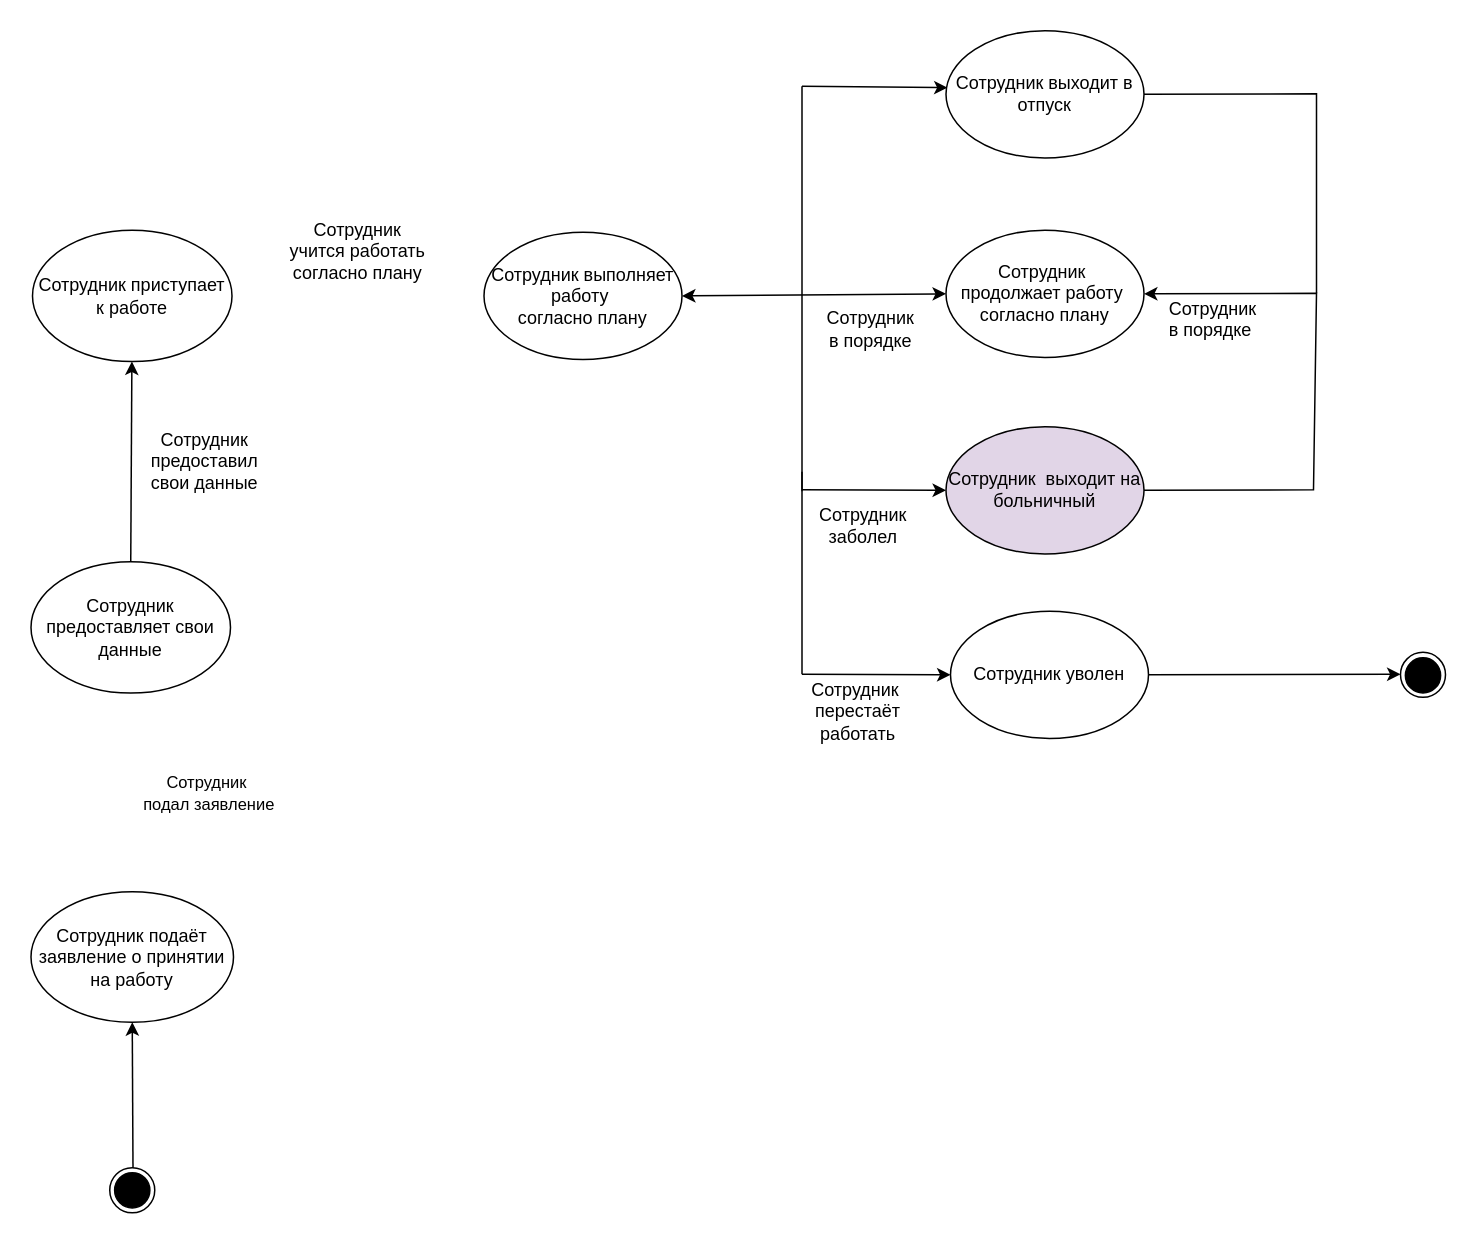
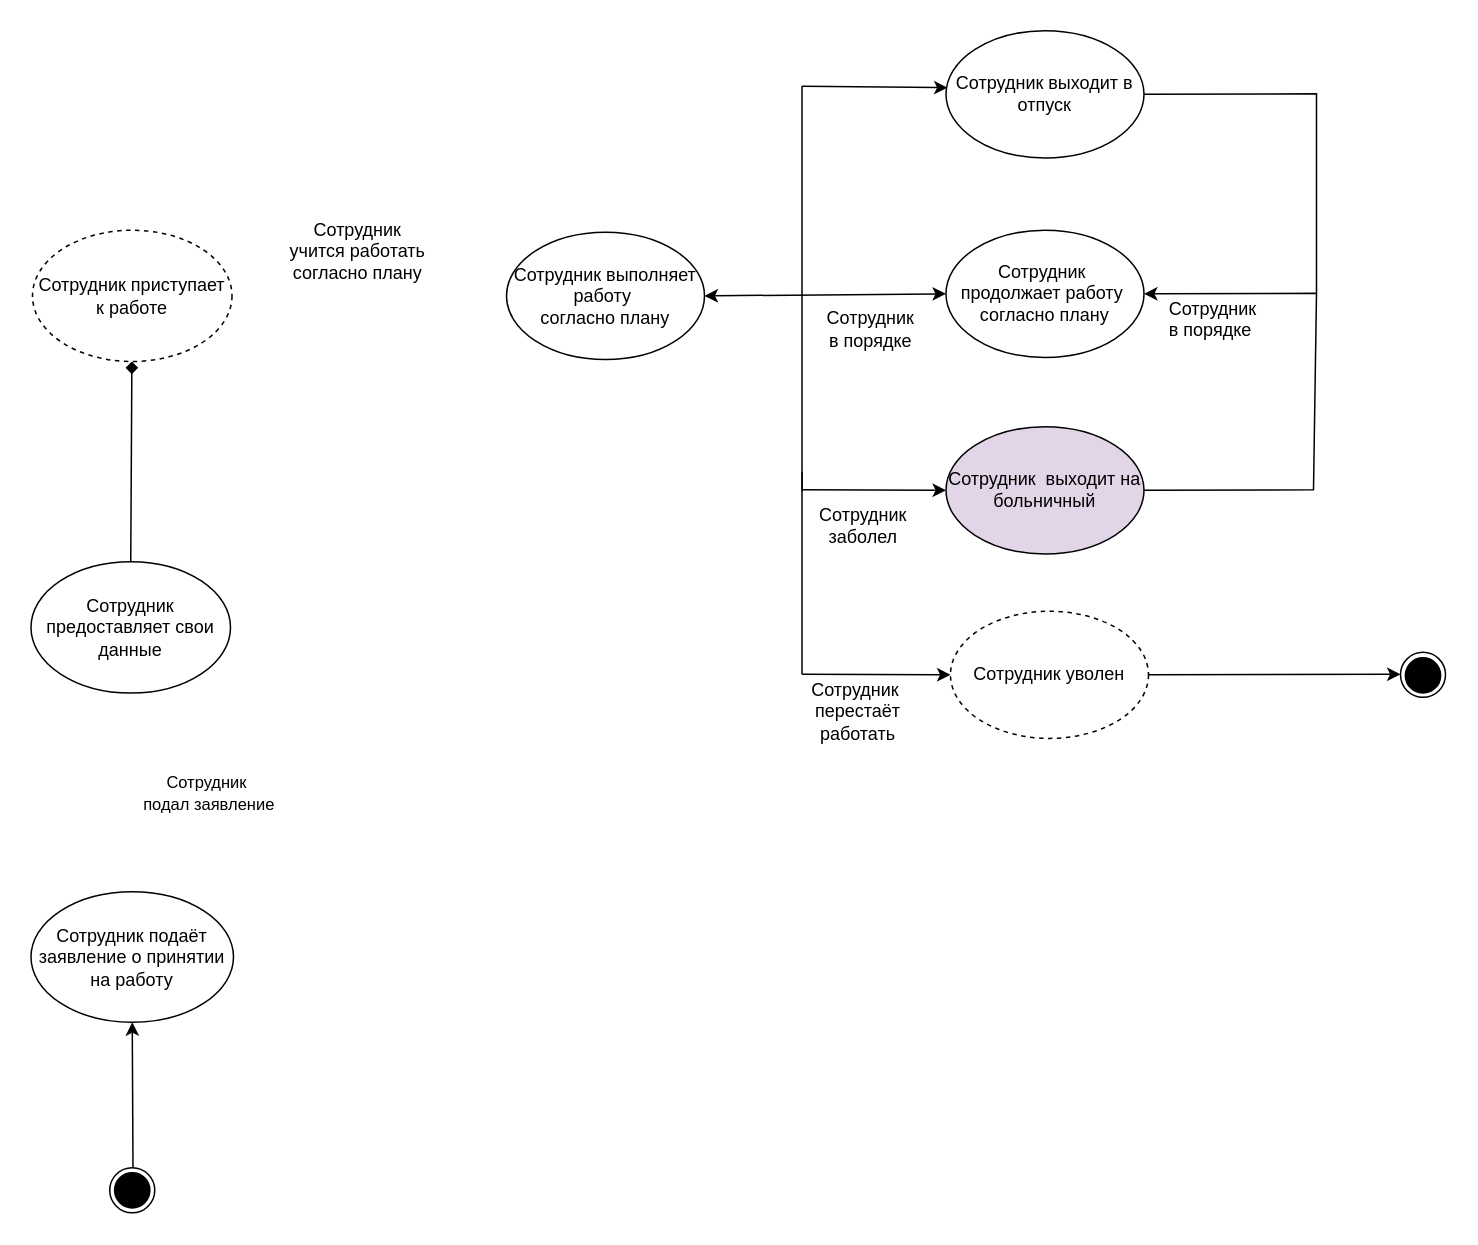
node "Сотрудник приступает к работе": style solid -> dashed
node "Сотрудник выполняет работу согласно плану": moved (583, 296) -> (605, 296)
edge "Сотрудник предоставляет свои данные" -> "Сотрудник приступает к работе": arrowhead classic -> diamond
node "Сотрудник предоставил свои данные": removed
node "Сотрудник уволен": style solid -> dashed
